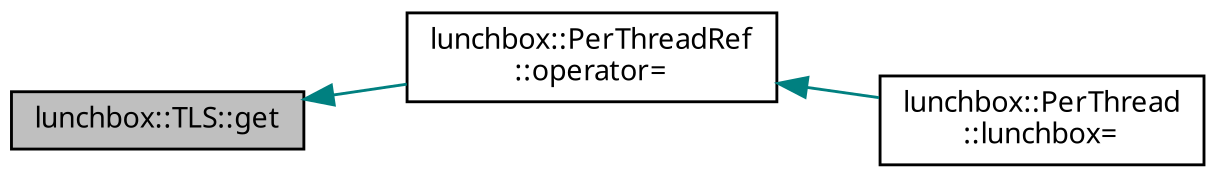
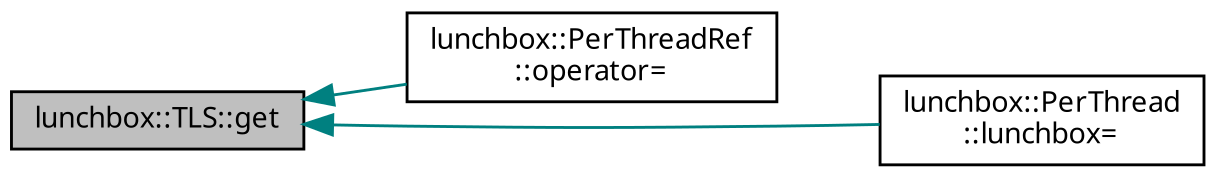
edge "lunchbox::PerThread ::lunchbox=" -> "lunchbox::PerThreadRef ::operator=": now "lunchbox::PerThread ::lunchbox=" -> "lunchbox::TLS::get"
